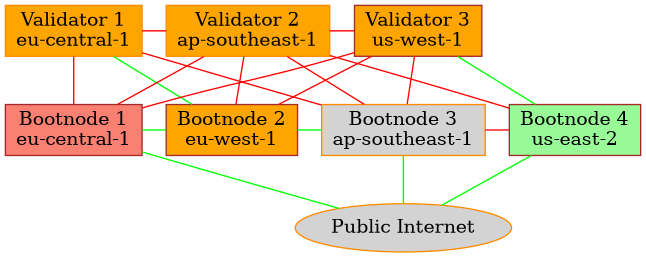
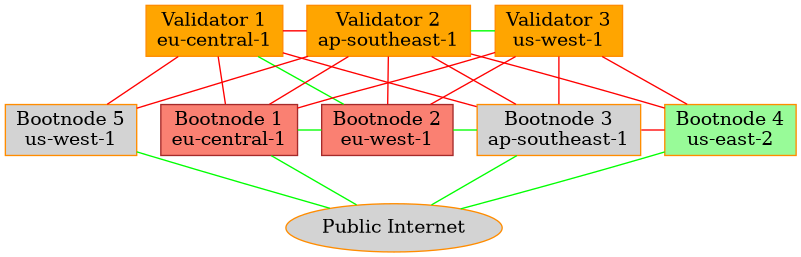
edge "Validator 2 ap-southeast-1" -- "Validator 3 us-west-1": color red -> green
node "Validator 3 us-west-1": color brown -> darkorange
edge "Validator 3 us-west-1" -- "Bootnode 4 us-east-2": color green -> red
node "Bootnode 5 us-west-1": added
node "Bootnode 2 eu-west-1": fillcolor orange -> salmon
node "Bootnode 4 us-east-2": color brown -> darkorange
